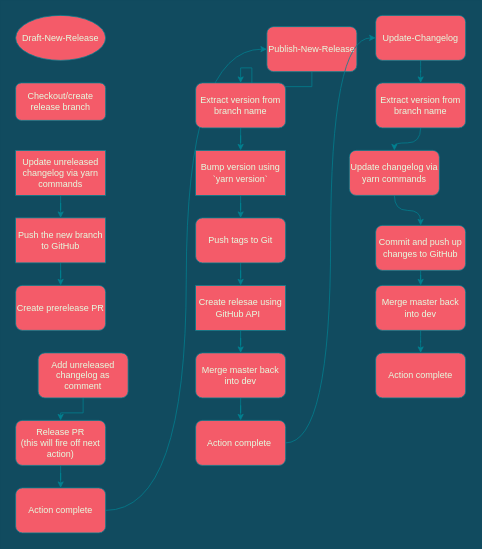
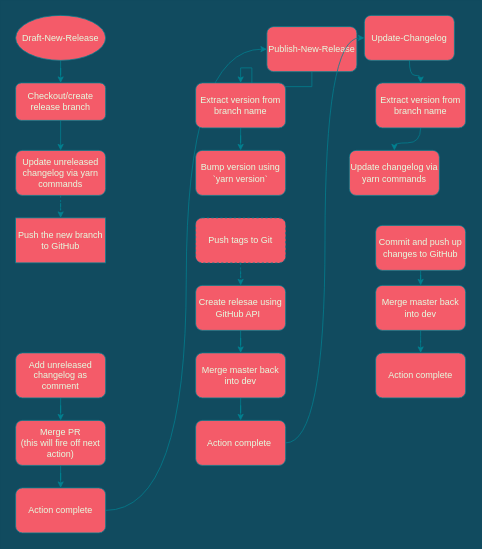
node "Update-Changelog": moved (420, 38) -> (409, 38)
edge "Draft-New-Release" -> "Checkout/create release branch": added
edge "Checkout/create release branch" -> "Update unreleased changelog via yarn commands": added
node "Update unreleased changelog via yarn commands": shape rectangle -> rounded rectangle
node "Bump version using `yarn version`": shape rectangle -> rounded rectangle
edge "Update unreleased changelog via yarn commands" -> "Push the new branch to GitHub": style solid -> dashed
edge "Bump version using `yarn version`" -> "Push tags to Git": removed
edge "Update changelog via yarn commands" -> "Commit and push up changes to GitHub": removed
node "Push tags to Git": style solid -> dashed
edge "Push tags to Git" -> "Create relesae using GitHub API": style solid -> dashed
edge "Push the new branch to GitHub" -> "Create prerelease PR": removed
node "Create prerelease PR": removed
node "Create relesae using GitHub API": shape rectangle -> rounded rectangle
node "Add unreleased changelog as comment": moved (83, 375) -> (60, 375)
node "Release PR (this will fire off next action)": label "Release PR (this will fire off next action)" -> "Merge PR (this will fire off next action)"
